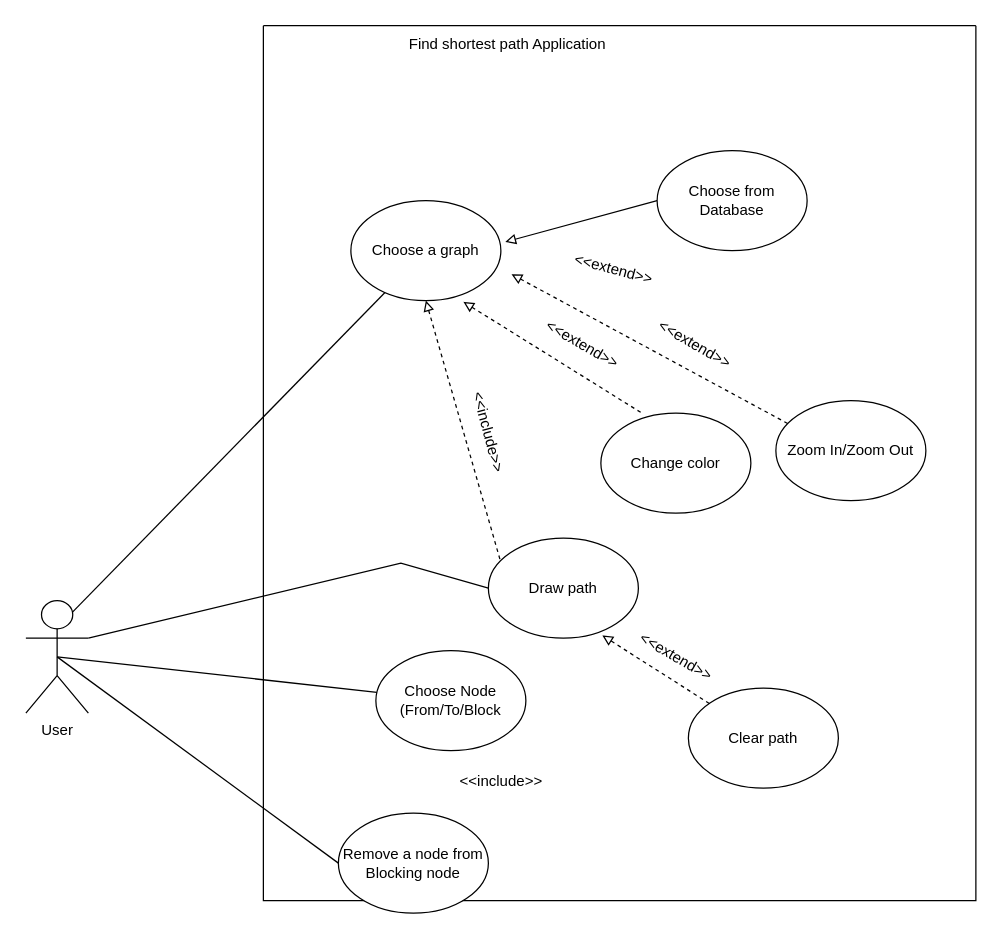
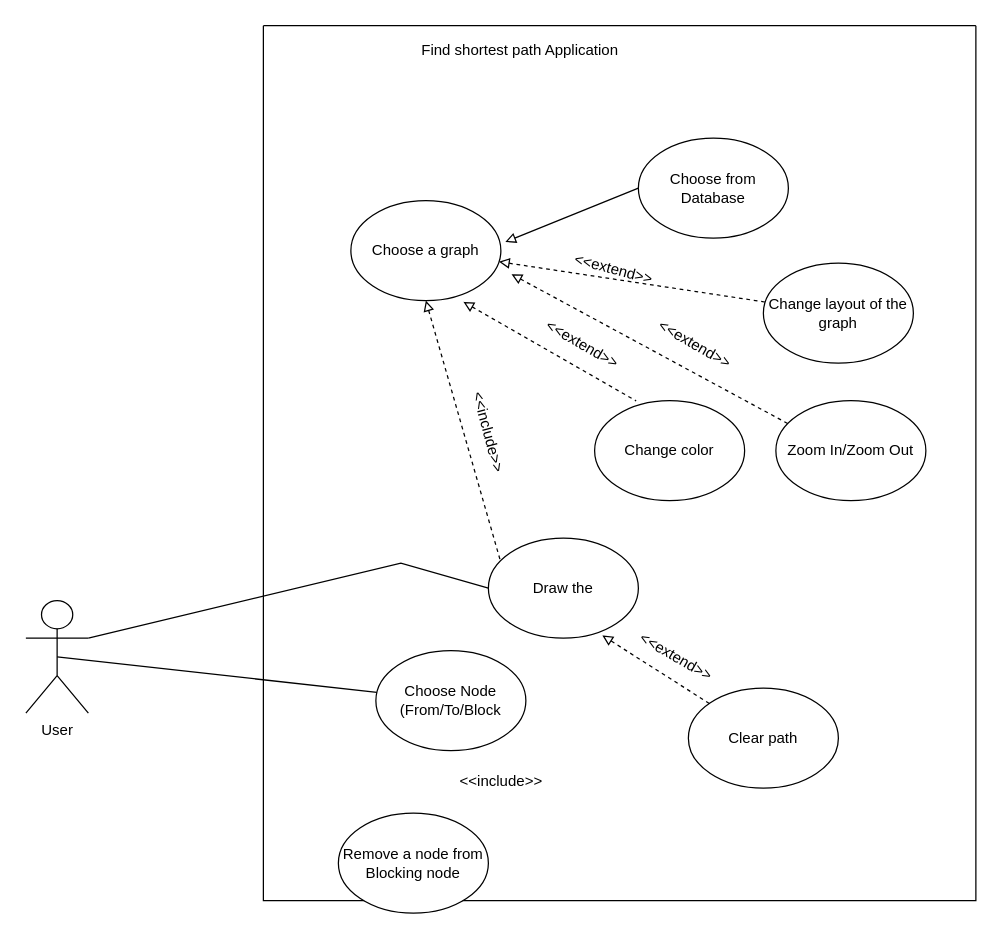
node "Find shortest path Application": moved (507, 44) -> (519, 51)
node "Choose from Database": moved (732, 201) -> (713, 188)
edge "Change layout of the graph" -> "Choose a graph": added
node "Change layout of the graph": added
edge "Choose a graph" -- "User": removed
node "Change color": moved (676, 463) -> (669, 451)
node "Draw path": label "Draw path" -> "Draw the"
edge "User" -- "Remove a node from Blocking node": removed
